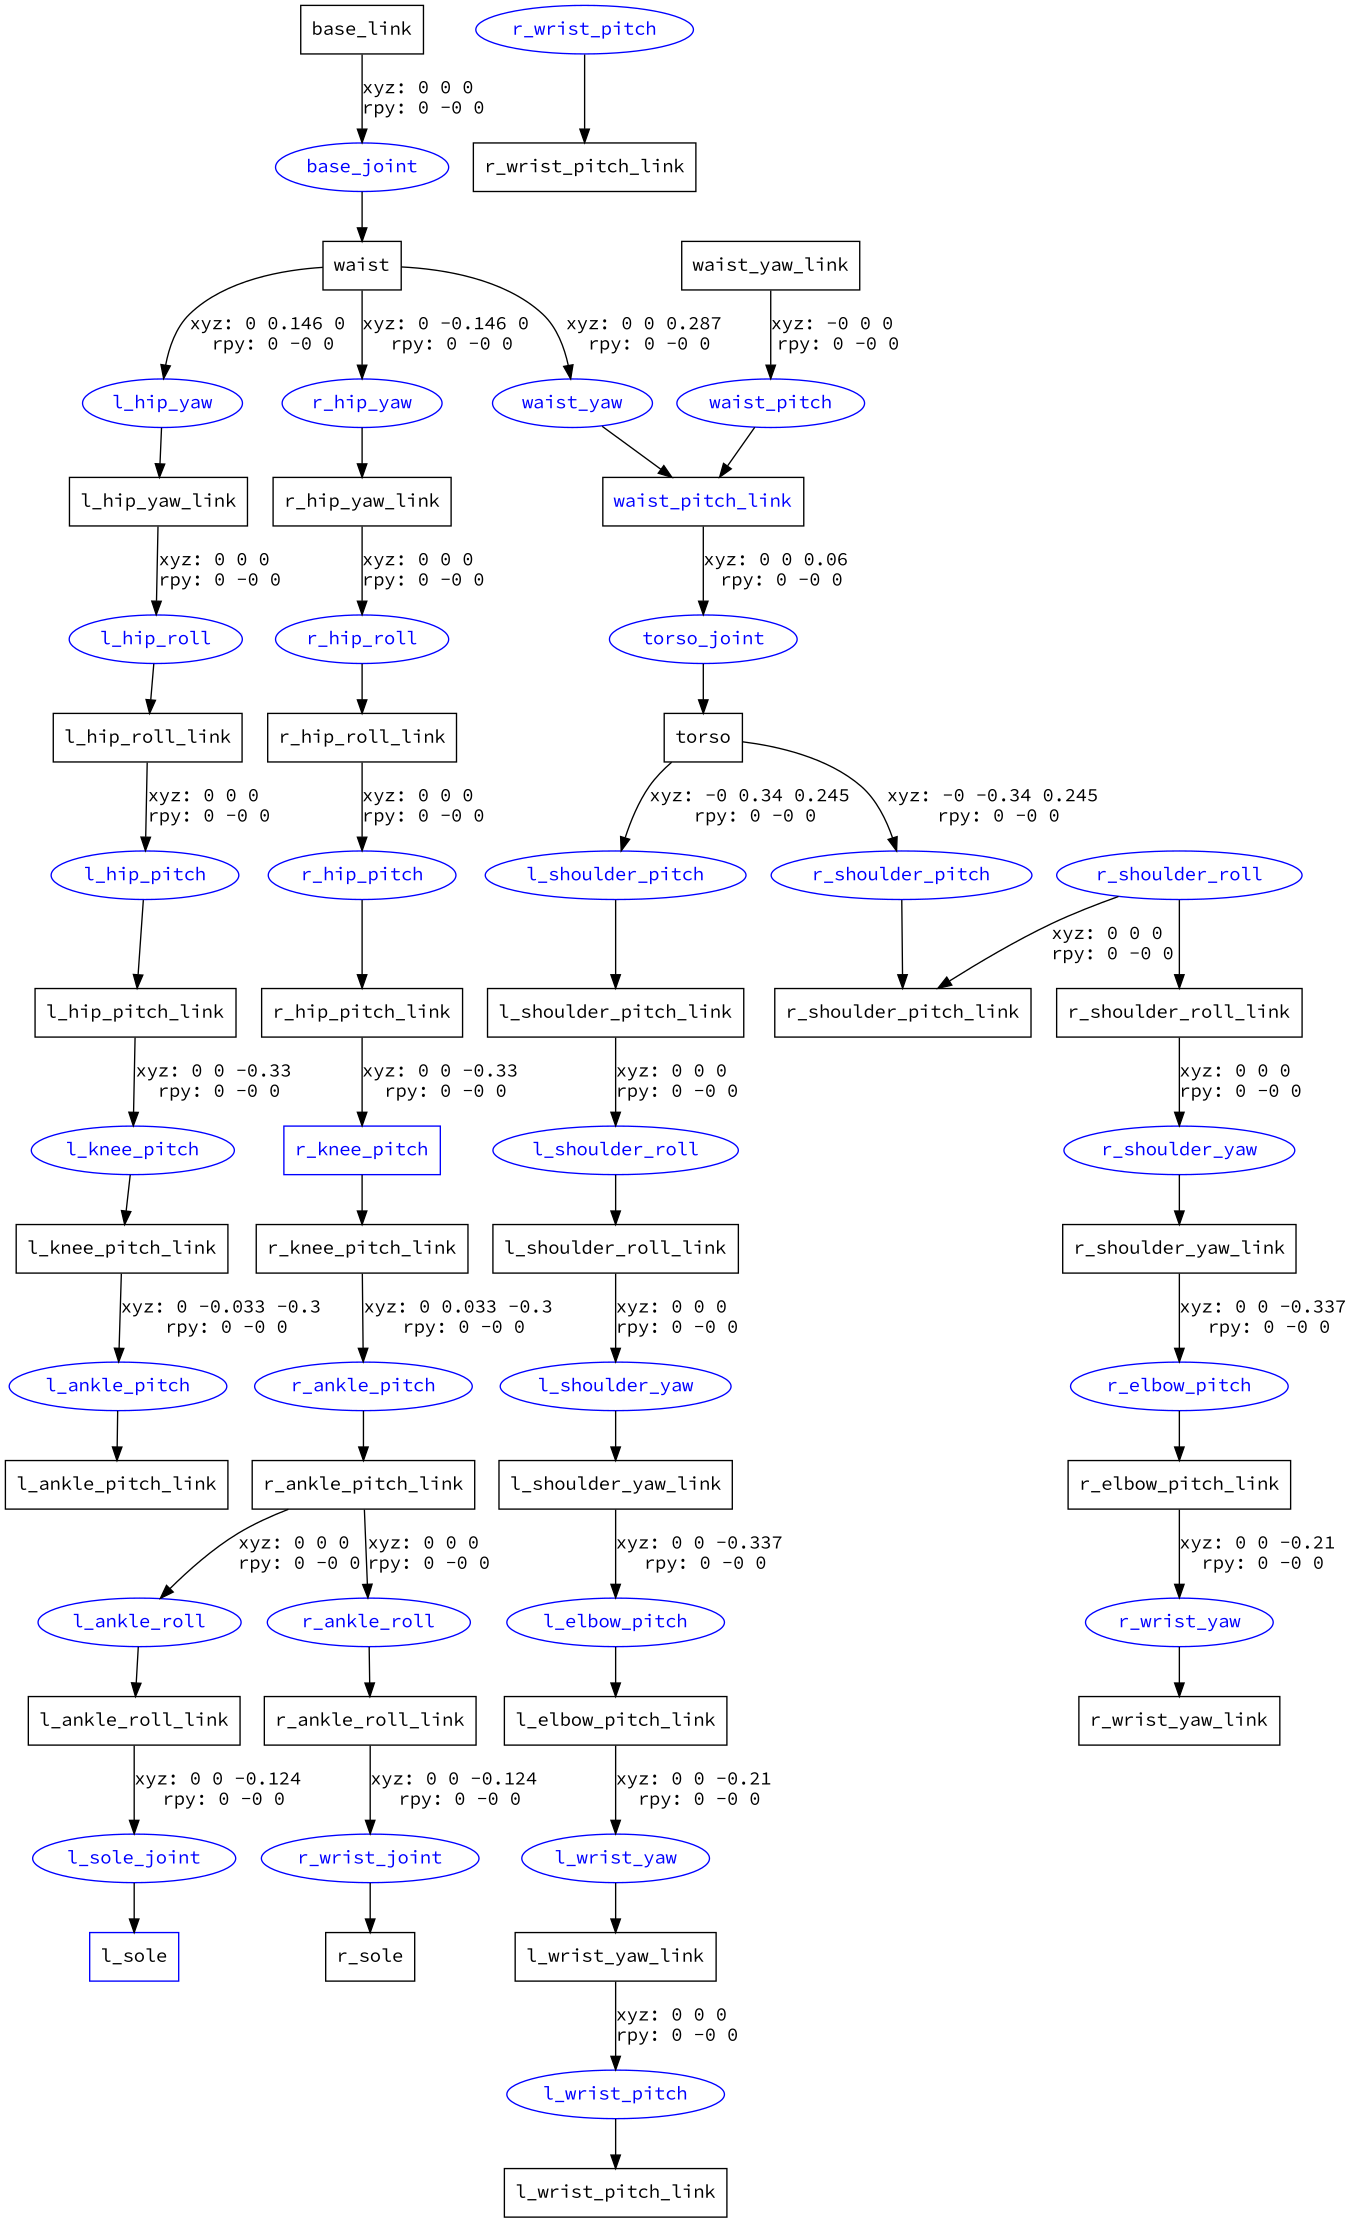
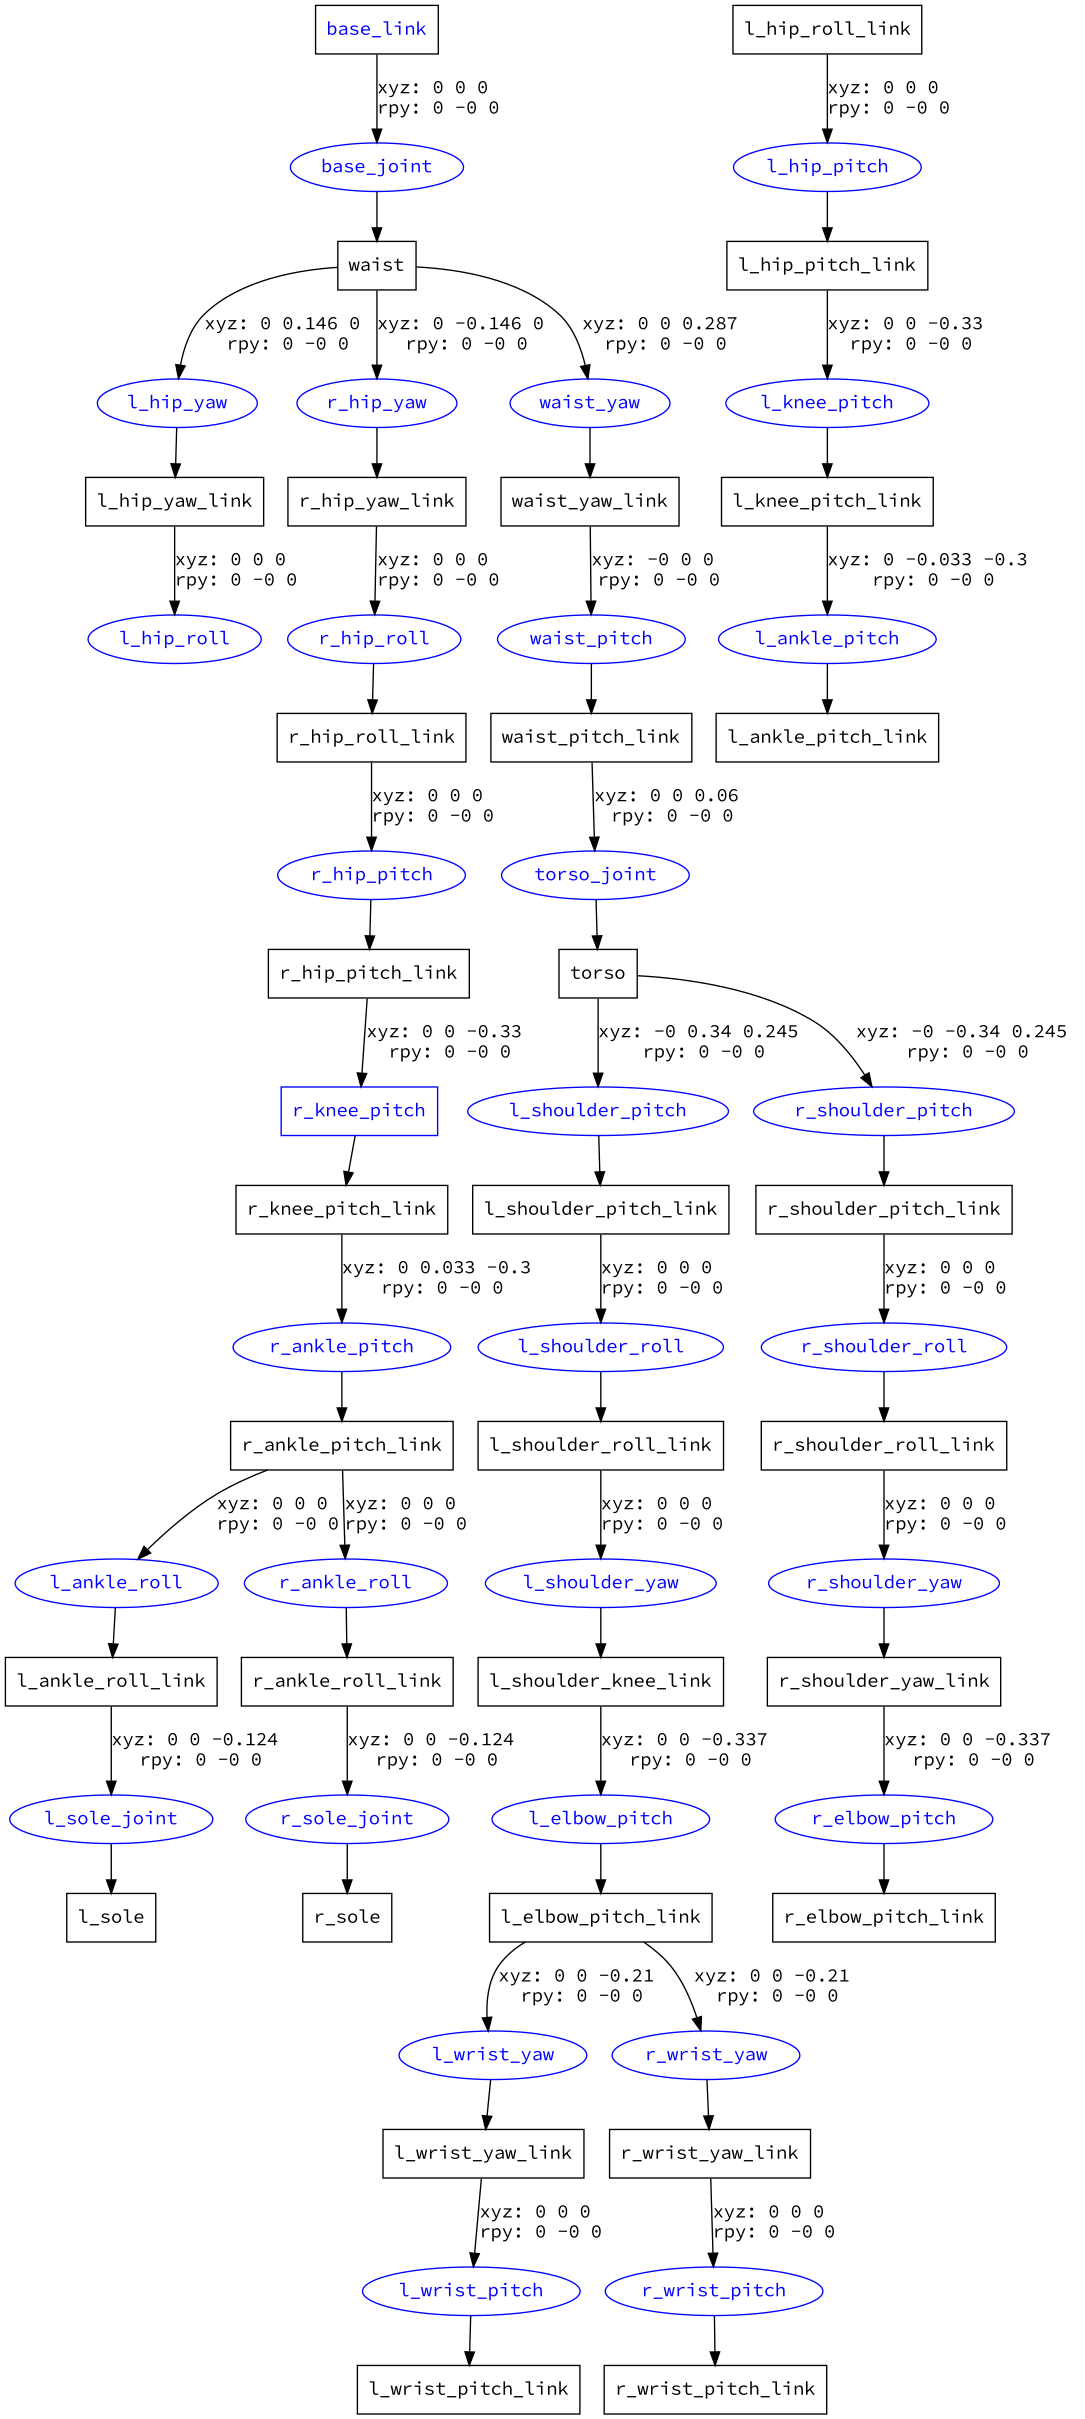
node "base_link": fontcolor black -> blue
edge "waist_yaw" -> "waist_pitch_link": now "waist_yaw" -> "waist_yaw_link"
node "waist_pitch_link": fontcolor blue -> black
edge "l_hip_roll" -> "l_hip_roll_link": removed
edge "r_shoulder_roll" -> "r_shoulder_pitch_link": reversed
node "l_shoulder_yaw_link": label "l_shoulder_yaw_link" -> "l_shoulder_knee_link"
edge "r_elbow_pitch_link" -> "r_wrist_yaw": now "l_elbow_pitch_link" -> "r_wrist_yaw"
node "r_wrist_joint": label "r_wrist_joint" -> "r_sole_joint"
node "l_sole": color blue -> black
edge "r_wrist_yaw_link" -> "r_wrist_pitch": added, label "xyz: 0 0 0 rpy: 0 -0 0"
